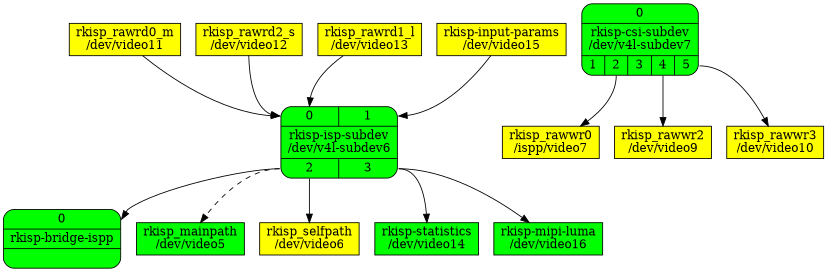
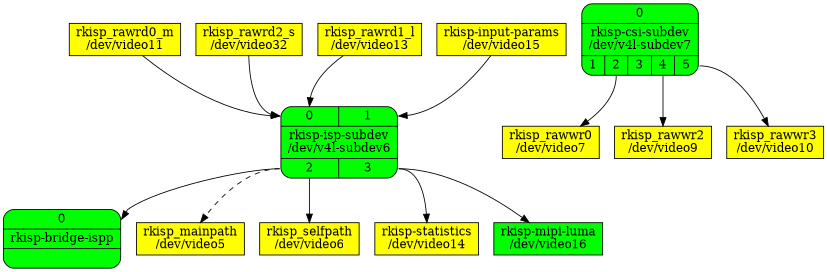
node "rkisp_rawrd2_s /dev/video12": label "rkisp_rawrd2_s /dev/video12" -> "rkisp_rawrd2_s /dev/video32"
node "rkisp_rawwr0 /ispp/video7": label "rkisp_rawwr0 /ispp/video7" -> "rkisp_rawwr0 /dev/video7"
node "rkisp_mainpath /dev/video5": fillcolor green -> yellow
node "rkisp-statistics /dev/video14": fillcolor green -> yellow
